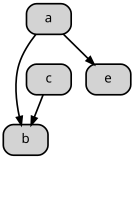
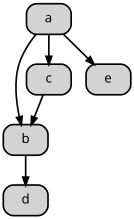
edge "a" -> "c": added
node "d": added
